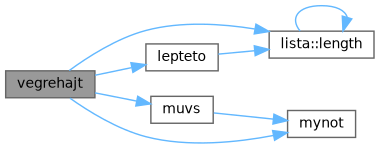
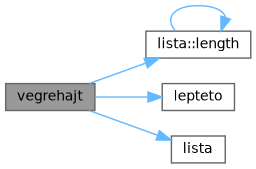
edge "lepteto" -> "lista::length": removed
node "muvs": removed
node "mynot": label "mynot" -> "lista"
